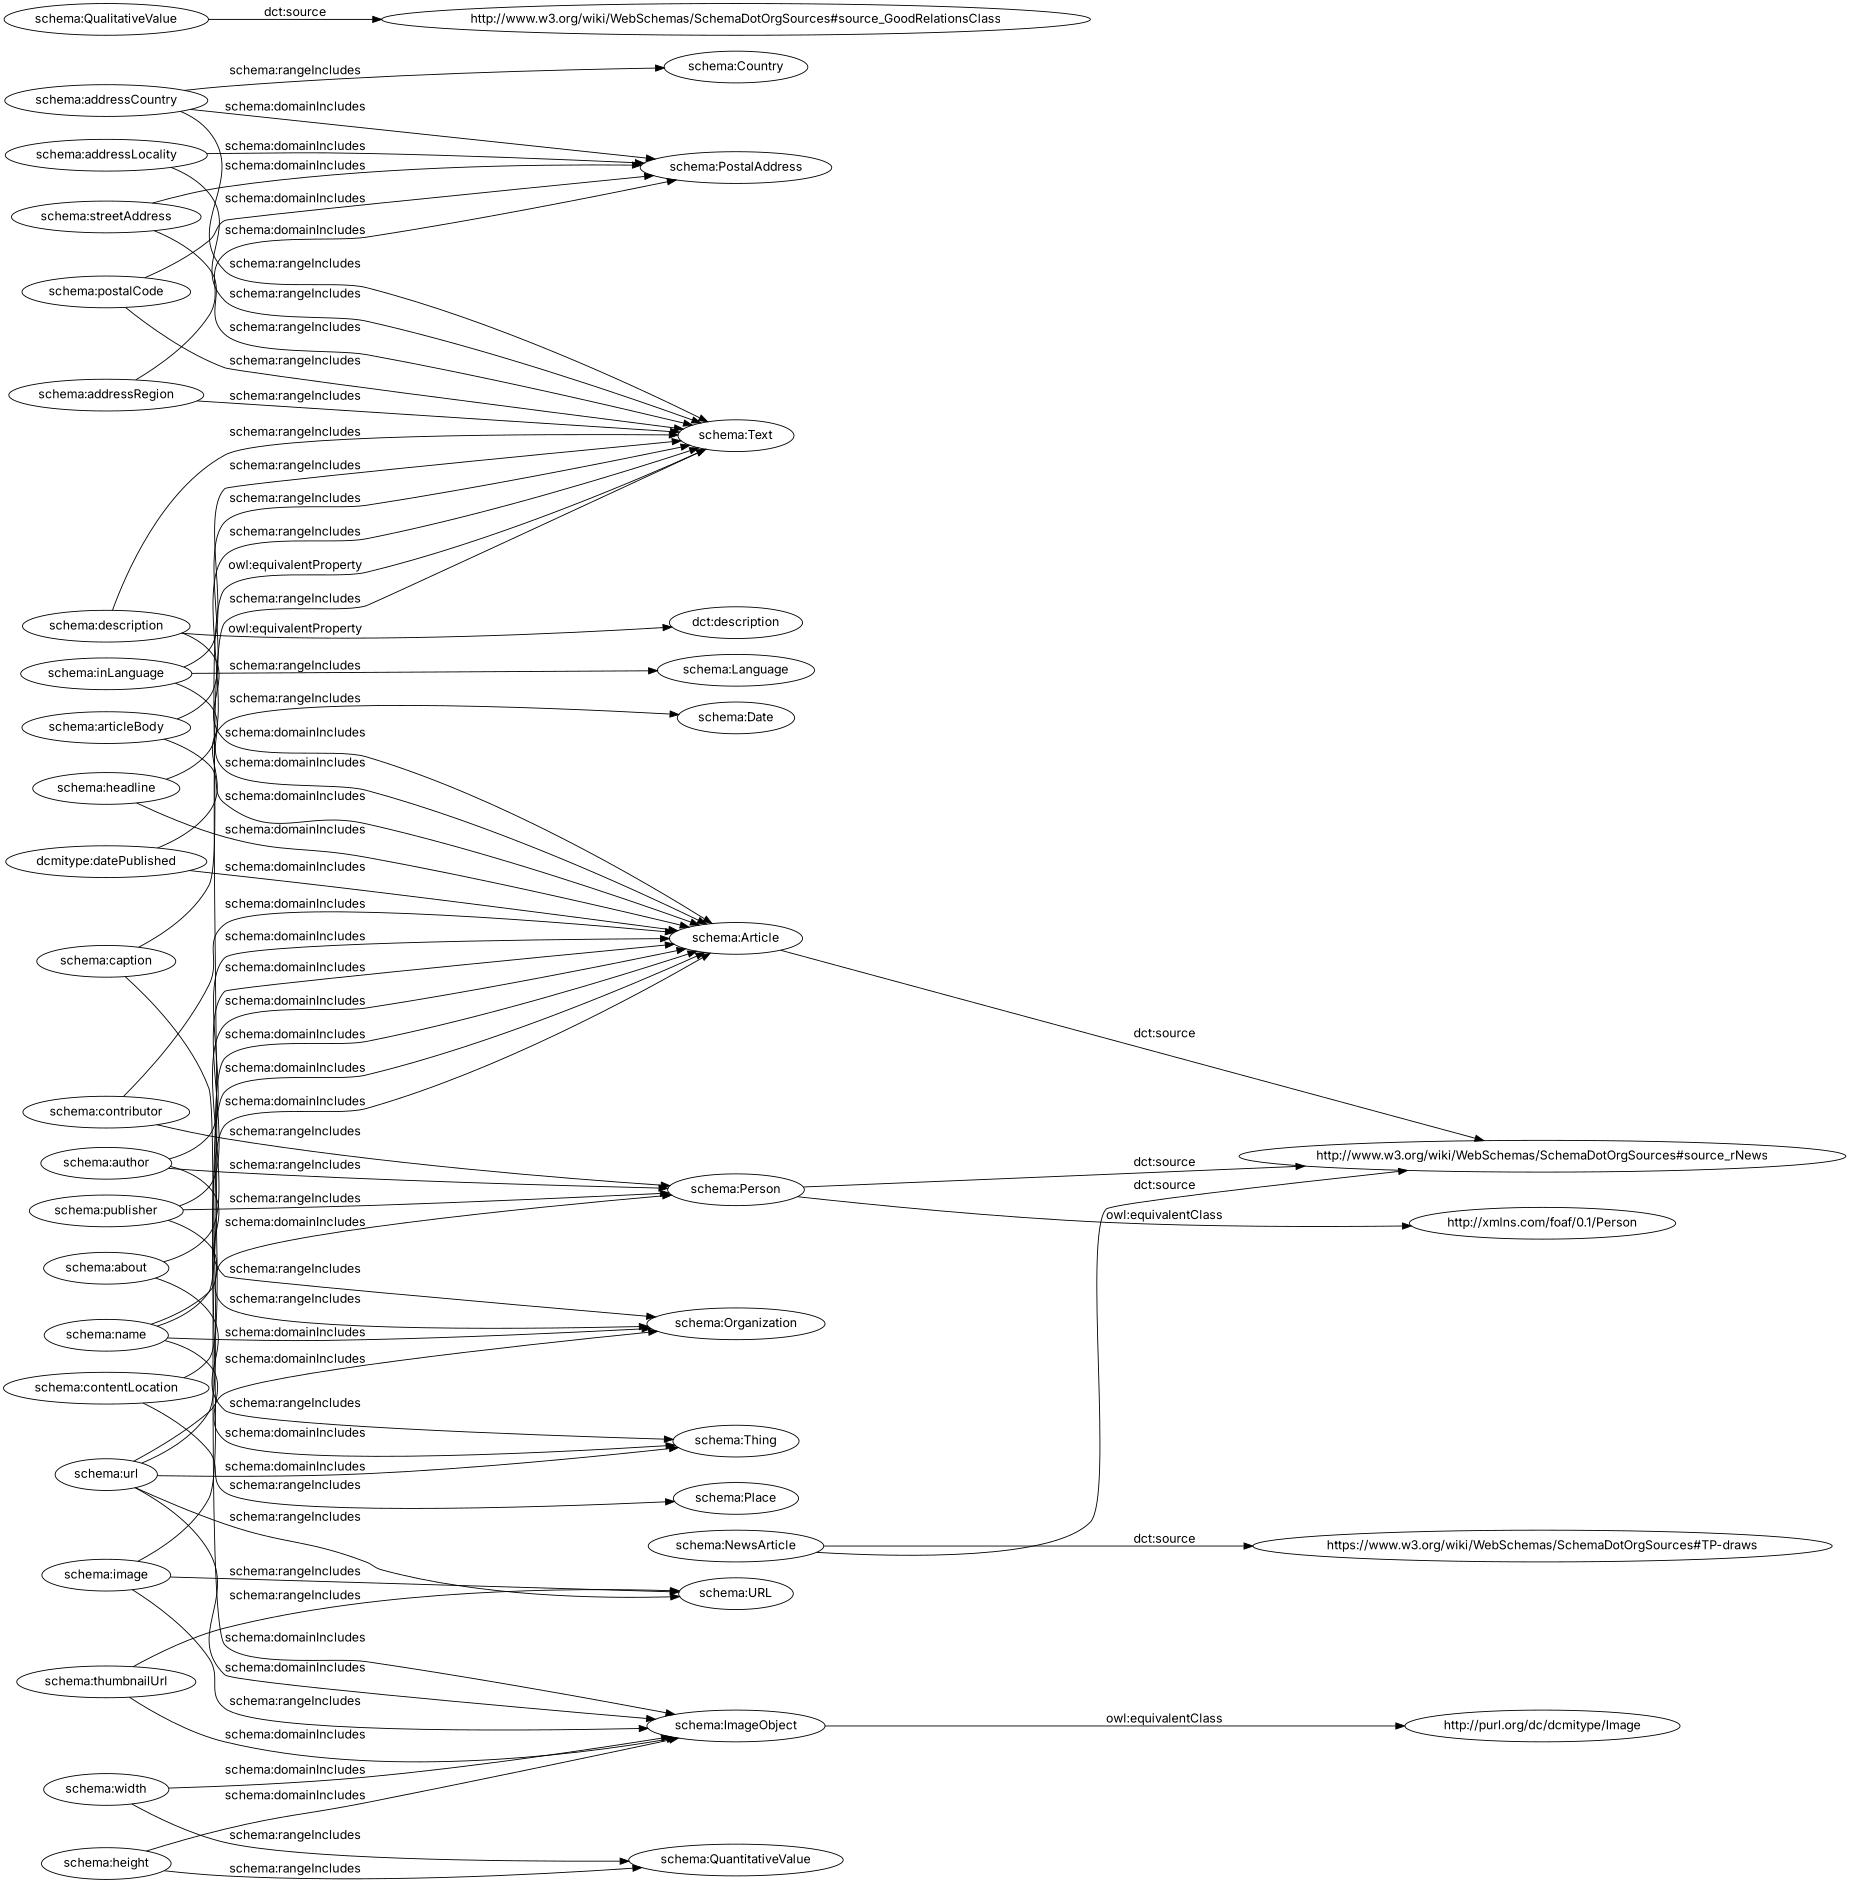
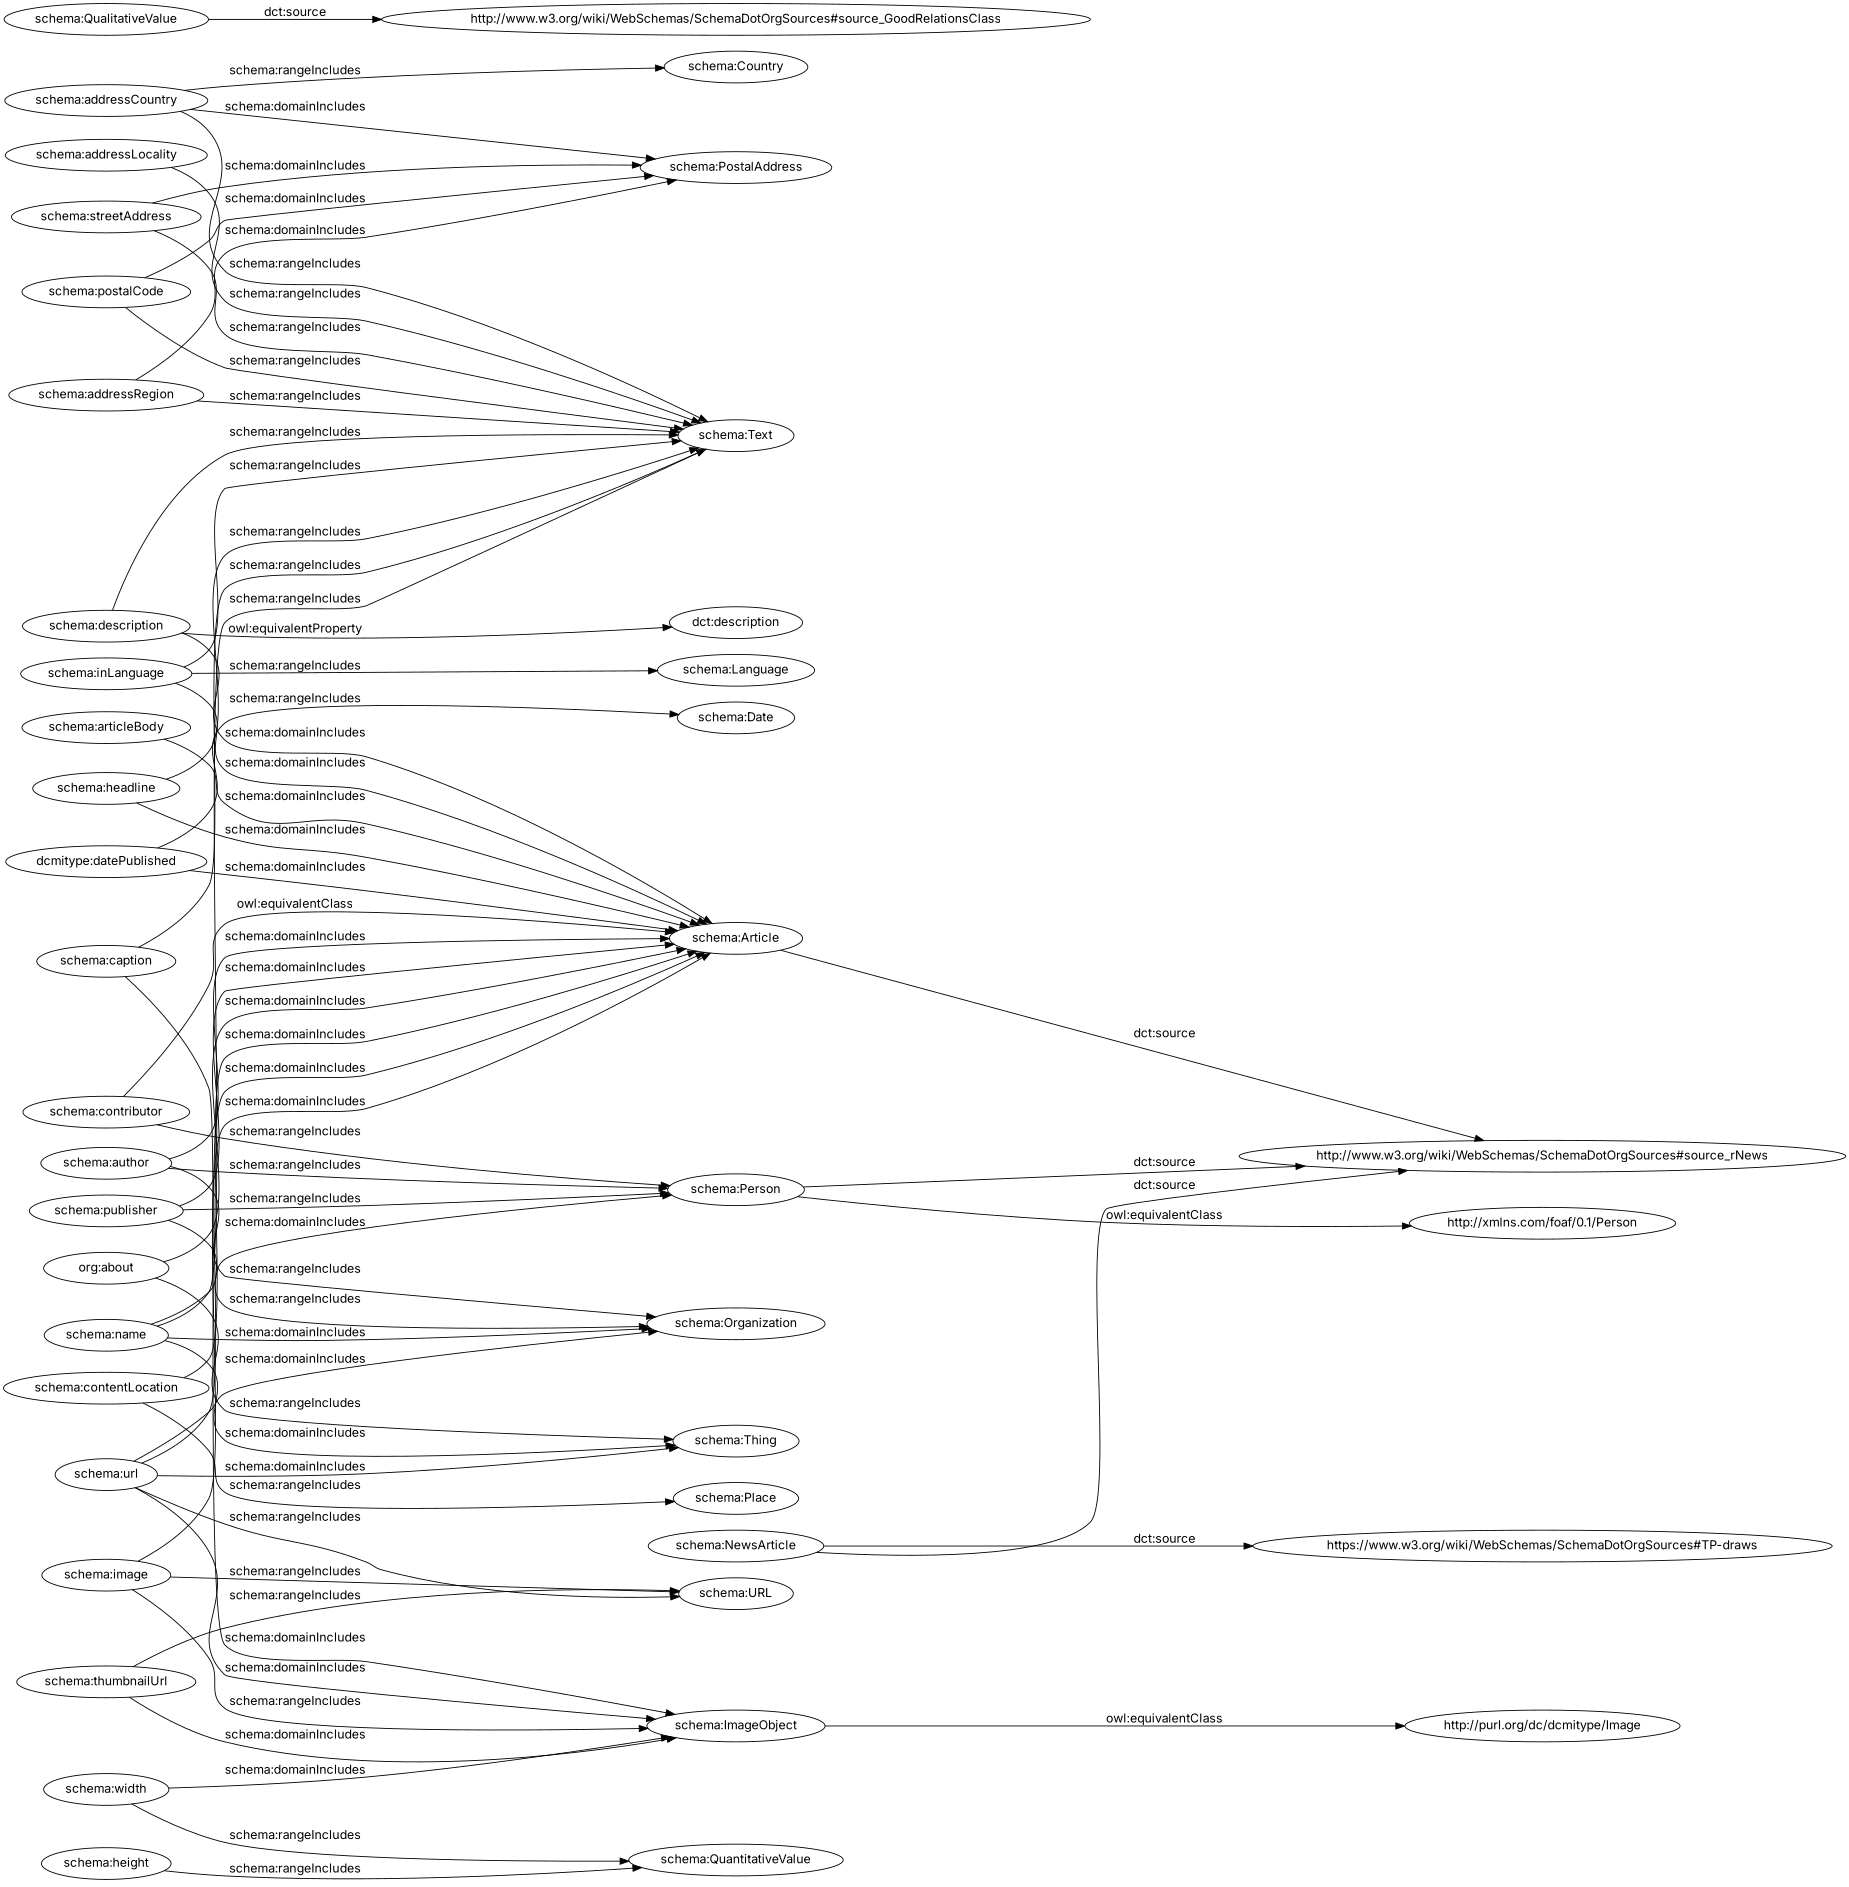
edge "schema:addressLocality" -> "schema:PostalAddress": removed, label "schema:domainIncludes"
edge "schema:articleBody" -> "schema:Text": removed, label "schema:rangeIncludes"
edge "schema:caption" -> "schema:Text": label "owl:equivalentProperty" -> "schema:rangeIncludes"
edge "schema:contributor" -> "schema:Article": label "schema:domainIncludes" -> "owl:equivalentClass"
node "schema:about": label "schema:about" -> "org:about"
edge "schema:height" -> "schema:ImageObject": removed, label "schema:domainIncludes"
